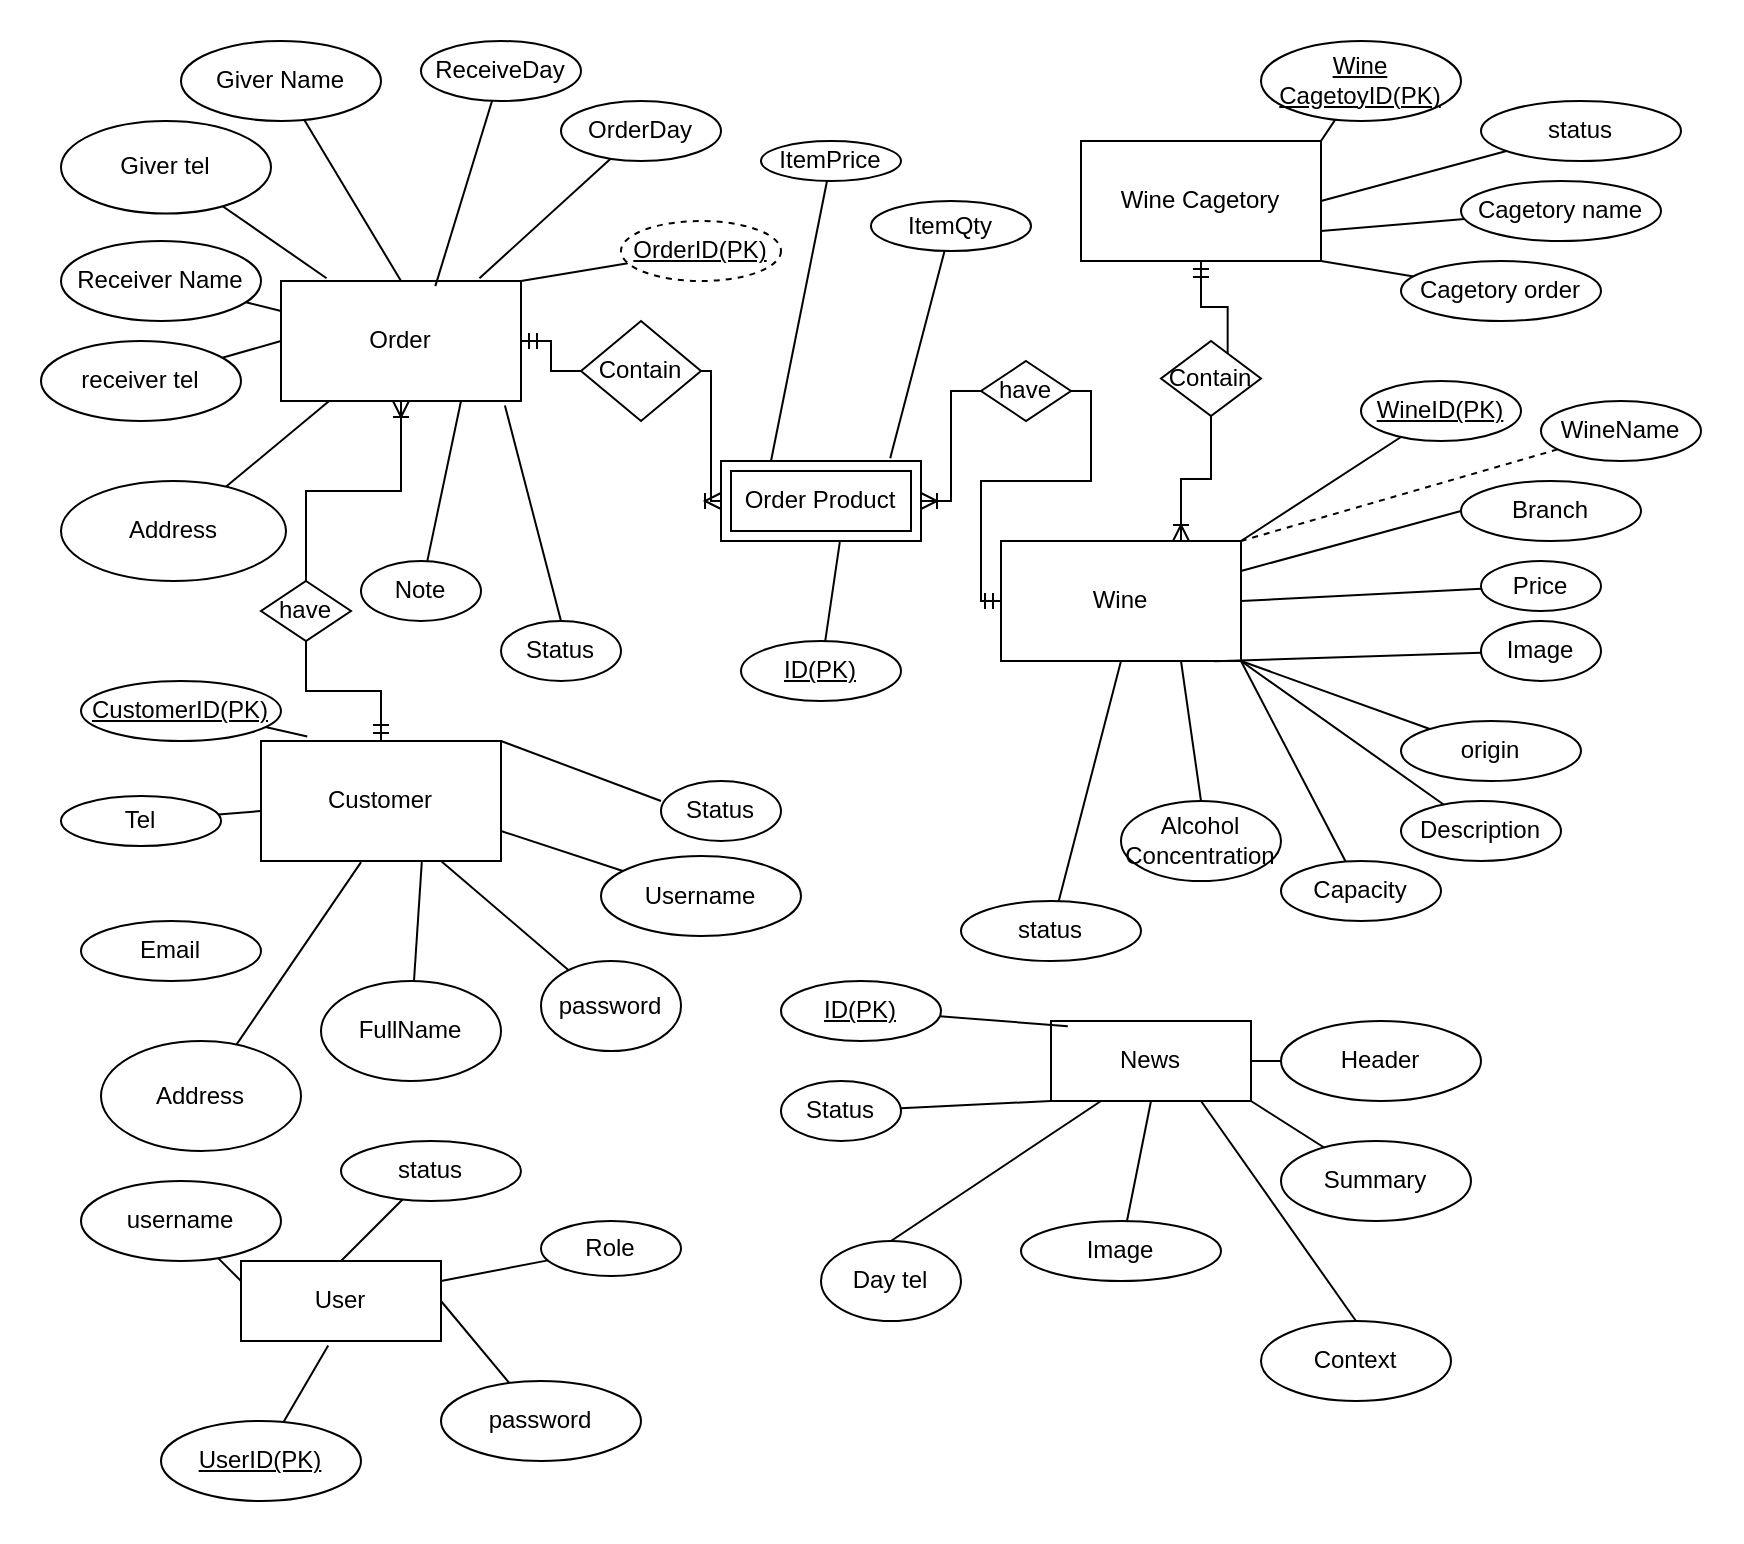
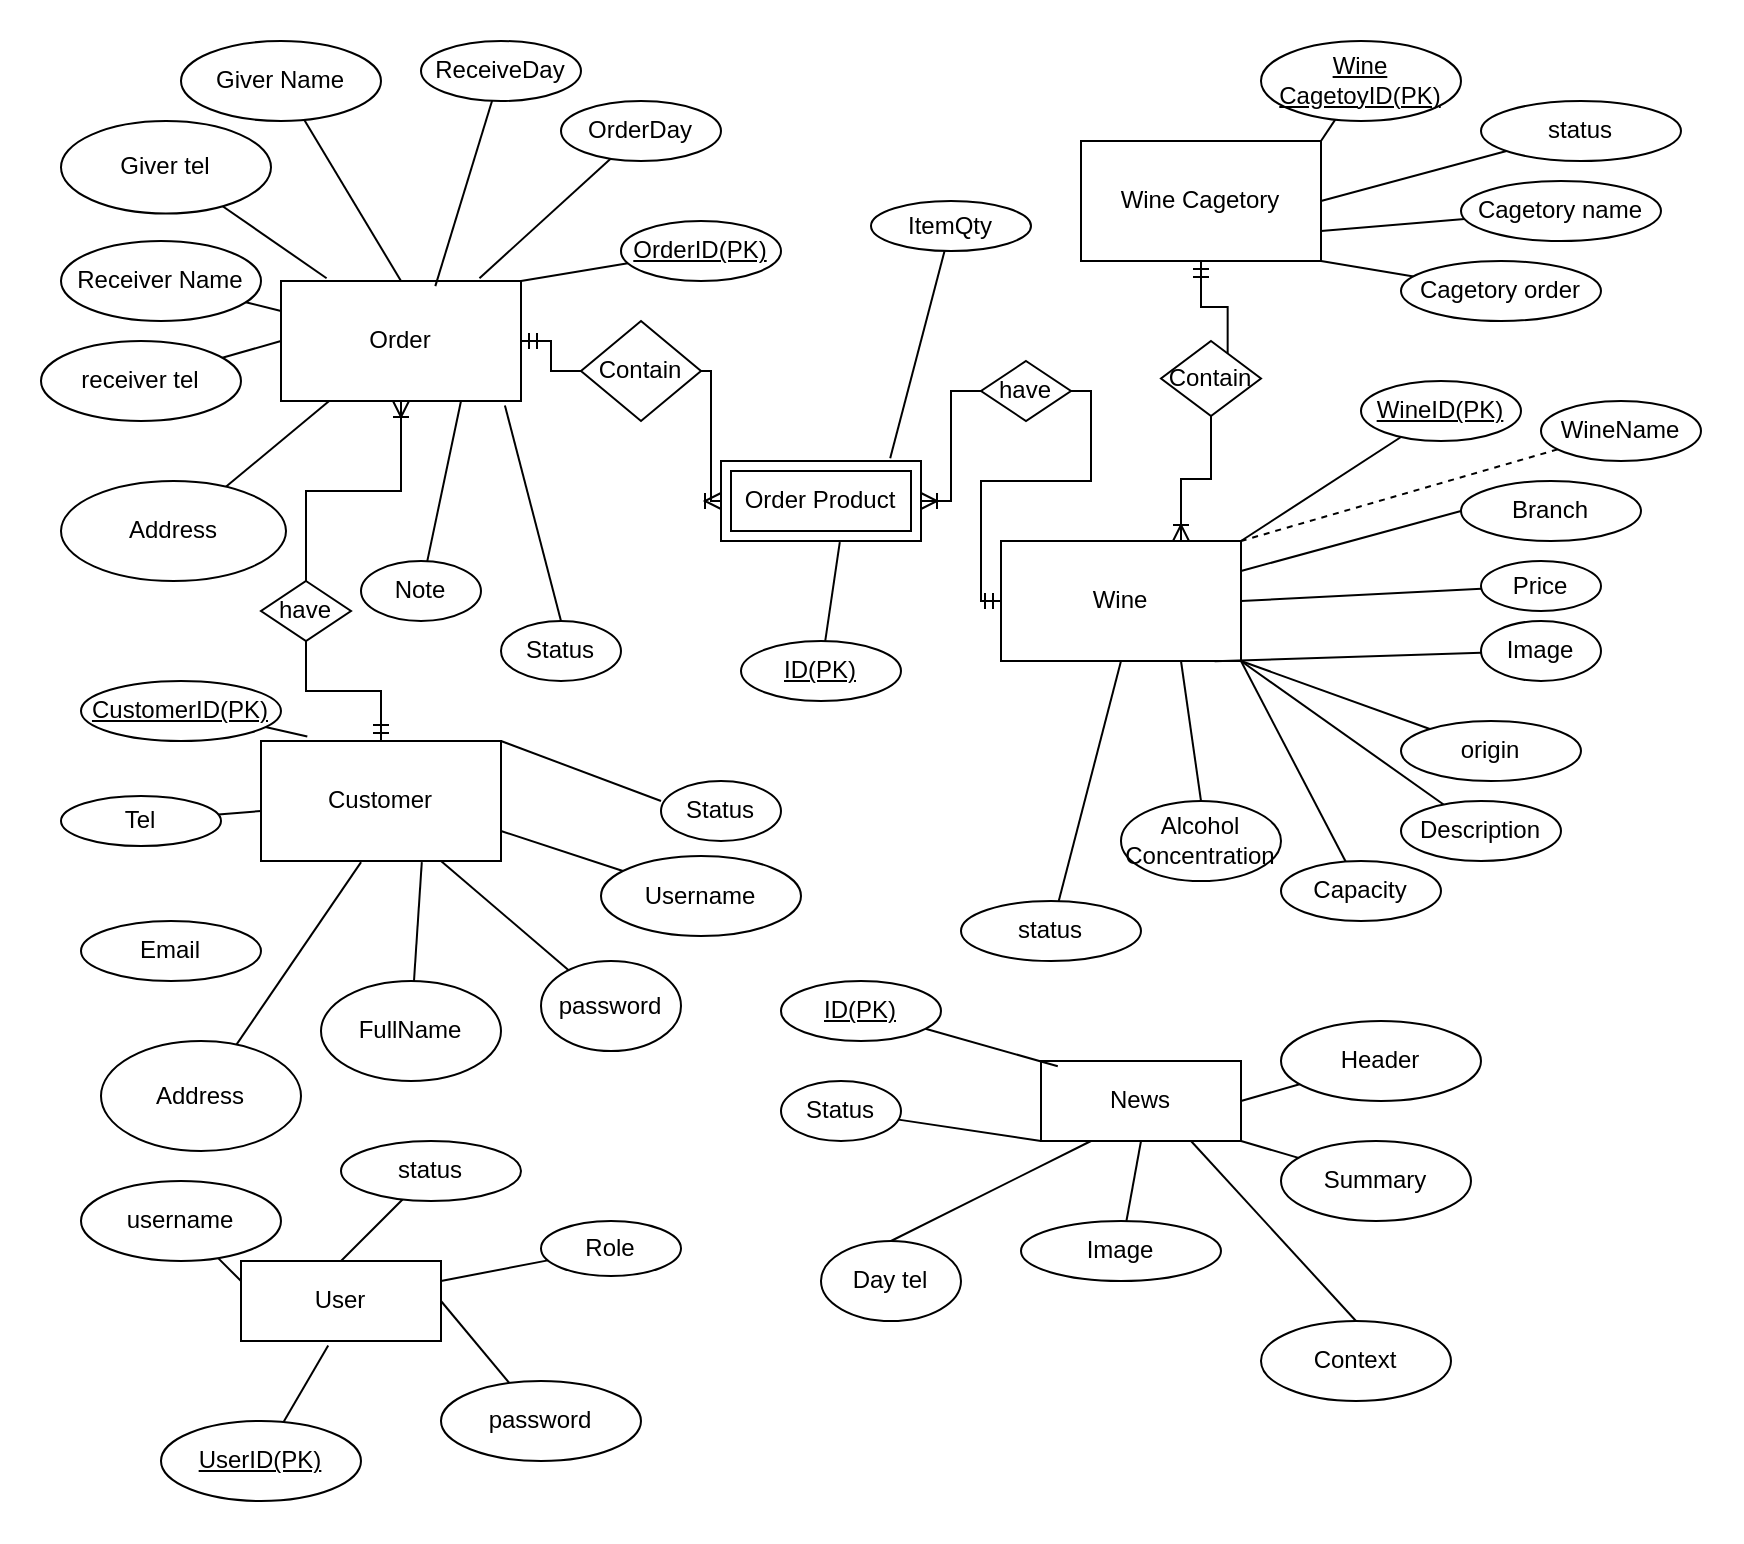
node "ItemPrice": removed
node "OrderID(PK)": style dashed -> solid
edge "ItemPrice" -- "Order Product": removed
node "News": moved (1151, 1061) -> (1141, 1101)
